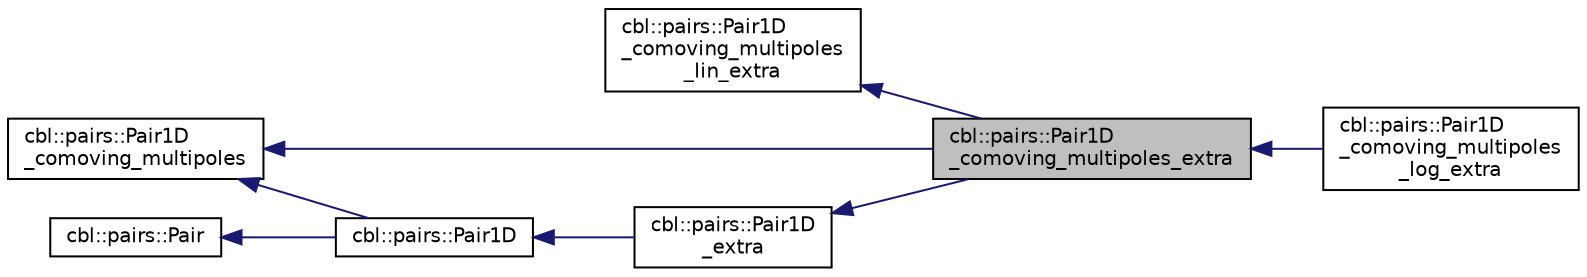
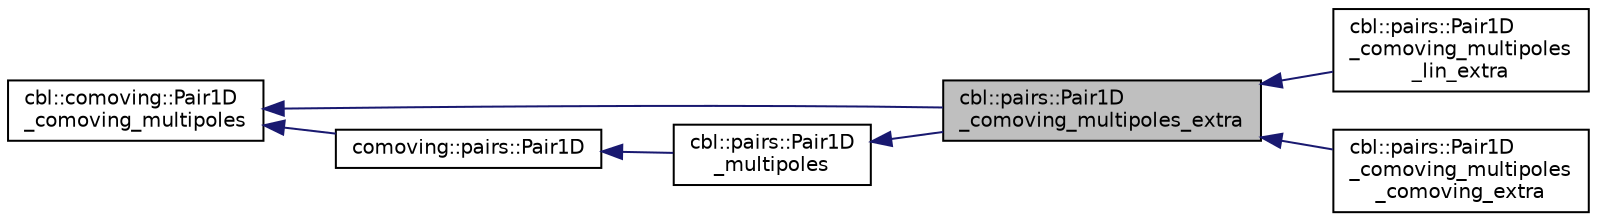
edge "cbl::pairs::Pair1D _comoving_multipoles_extra" -> "cbl::pairs::Pair1D _comoving_multipoles _lin_extra": reversed
node "cbl::pairs::Pair1D _comoving_multipoles": label "cbl::pairs::Pair1D _comoving_multipoles" -> "cbl::comoving::Pair1D _comoving_multipoles"
node "cbl::pairs::Pair1D _comoving_multipoles _log_extra": label "cbl::pairs::Pair1D _comoving_multipoles _log_extra" -> "cbl::pairs::Pair1D _comoving_multipoles _comoving_extra"
node "cbl::pairs::Pair": removed
node "cbl::pairs::Pair1D": label "cbl::pairs::Pair1D" -> "comoving::pairs::Pair1D"
node "cbl::pairs::Pair1D _extra": label "cbl::pairs::Pair1D _extra" -> "cbl::pairs::Pair1D _multipoles"
